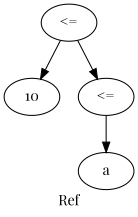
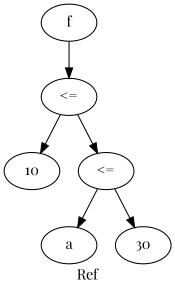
node "f": added
node "30": added
